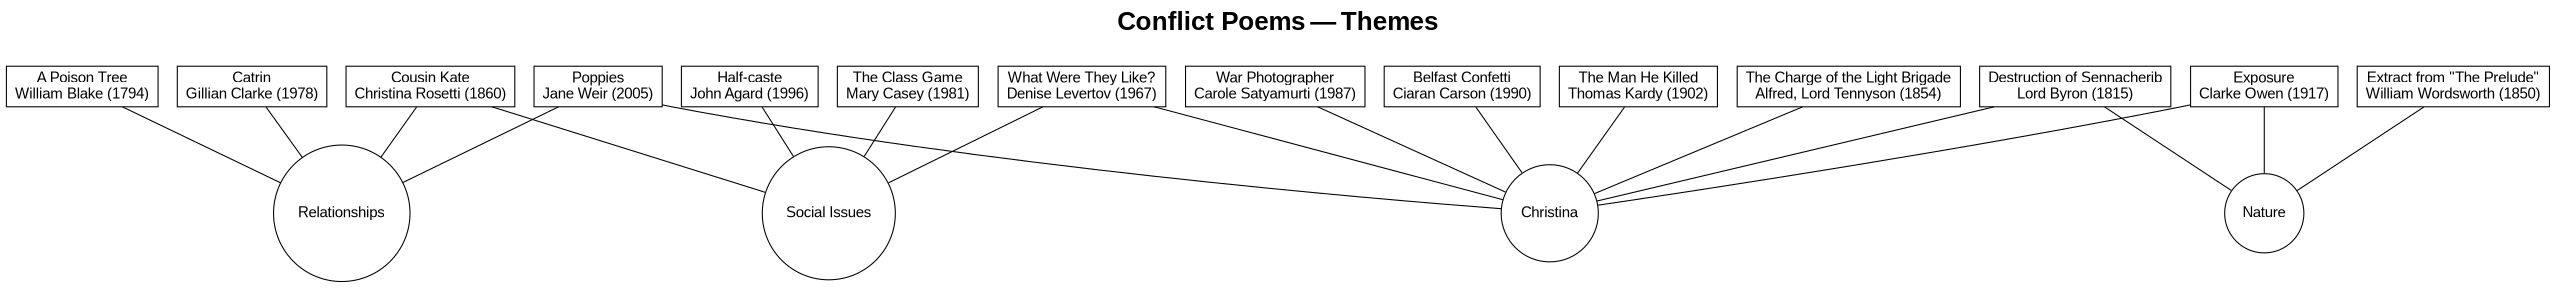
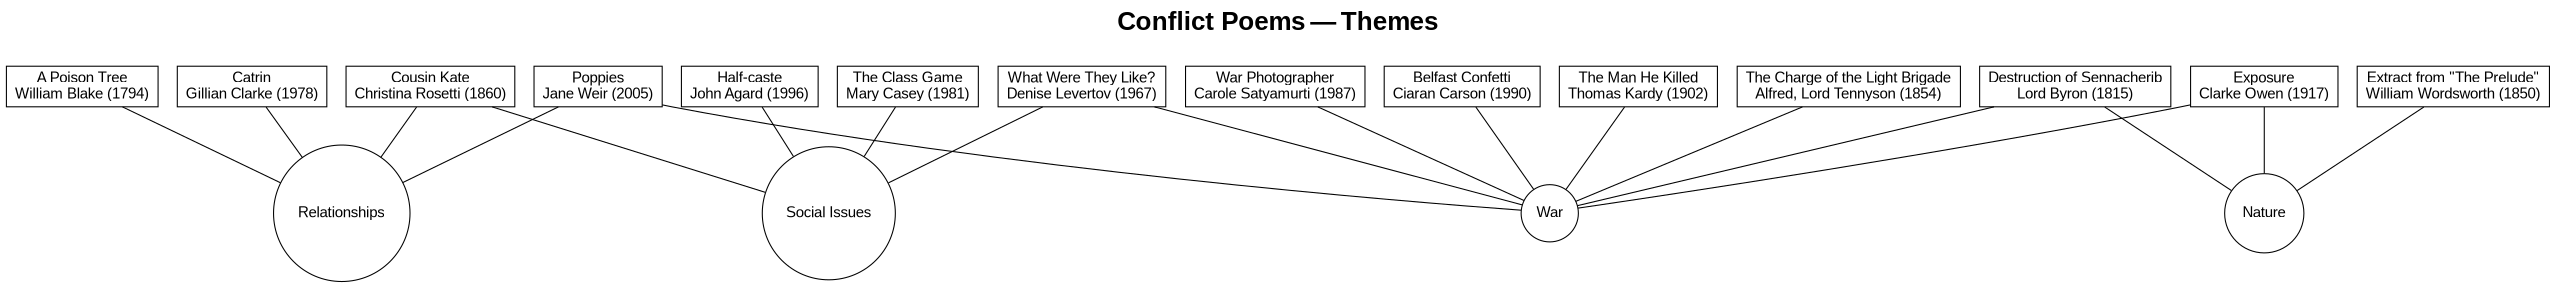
node "Christina": label "Christina" -> "War"
